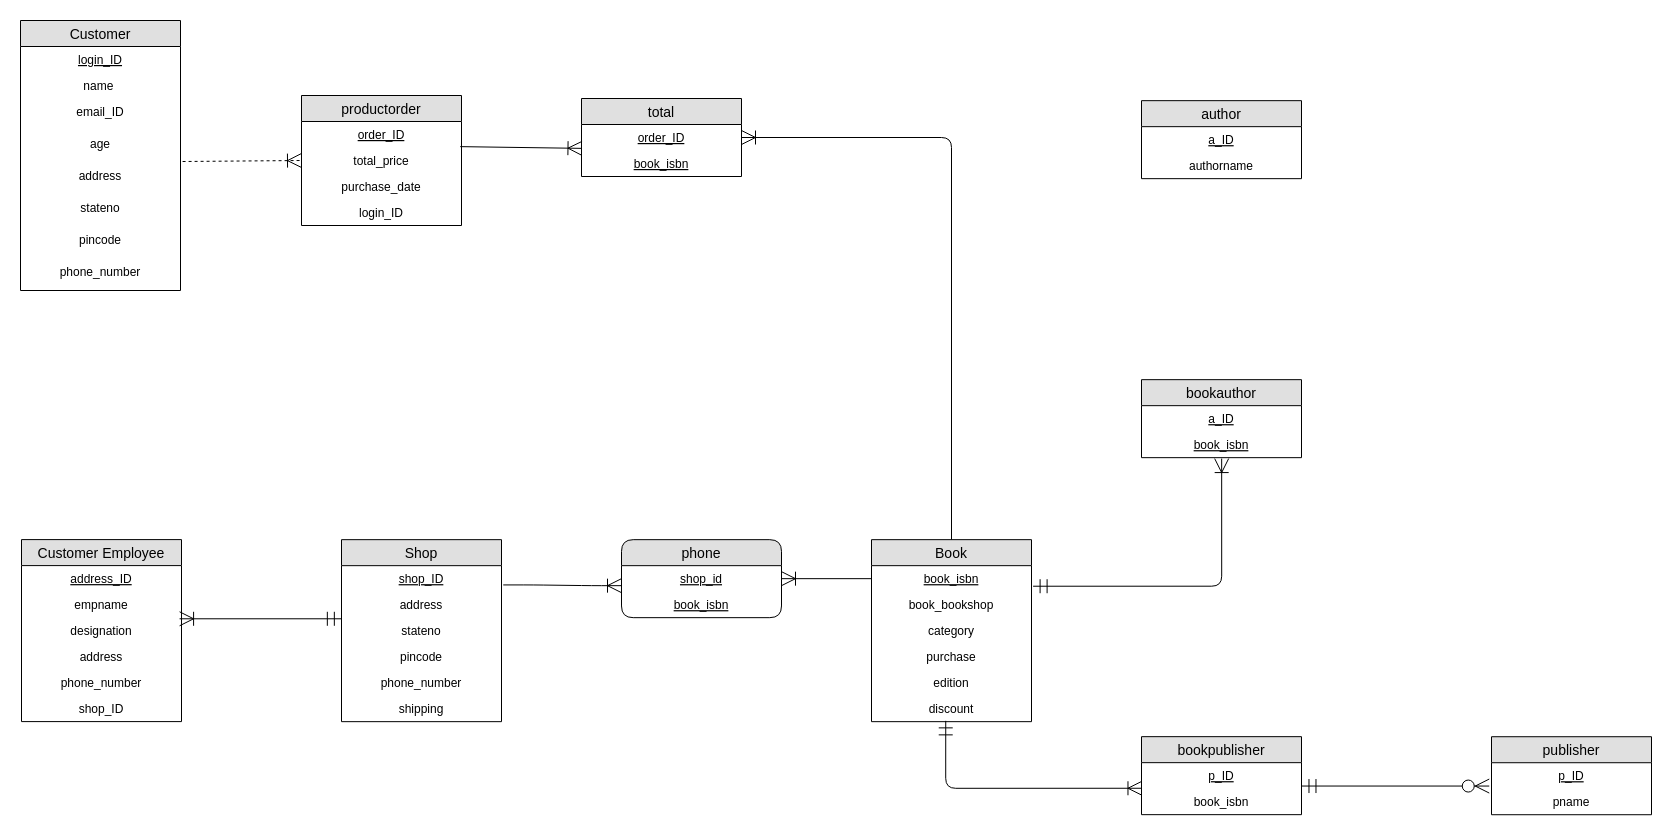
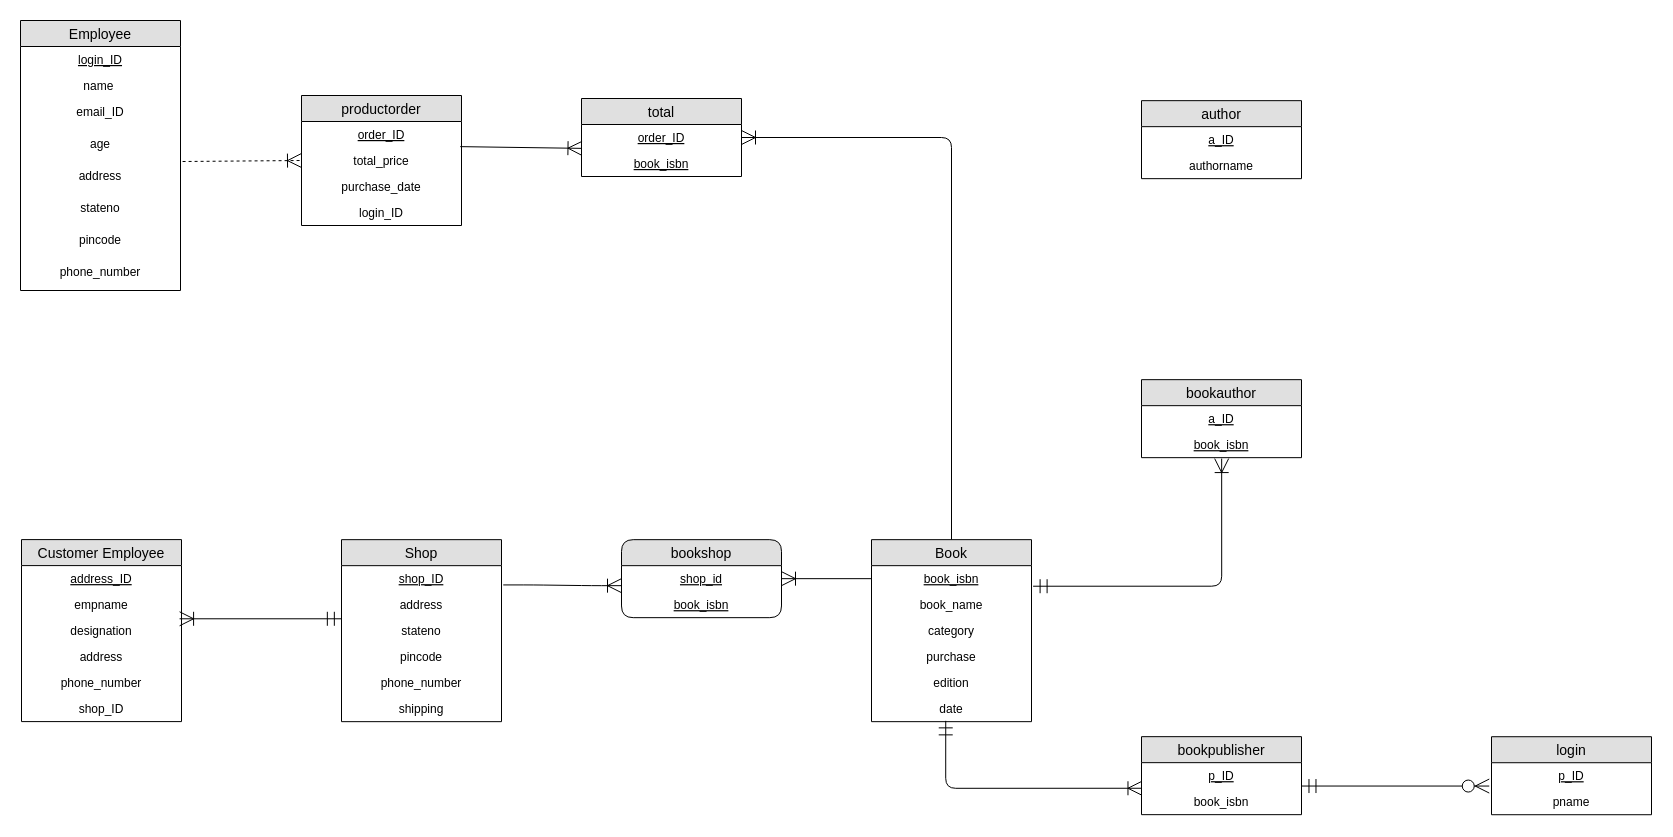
node "Customer": label "Customer" -> "Employee"
node "phone": label "phone" -> "bookshop"
node "book_bookshop": label "book_bookshop" -> "book_name"
node "discount": label "discount" -> "date"
node "publisher": label "publisher" -> "login"
